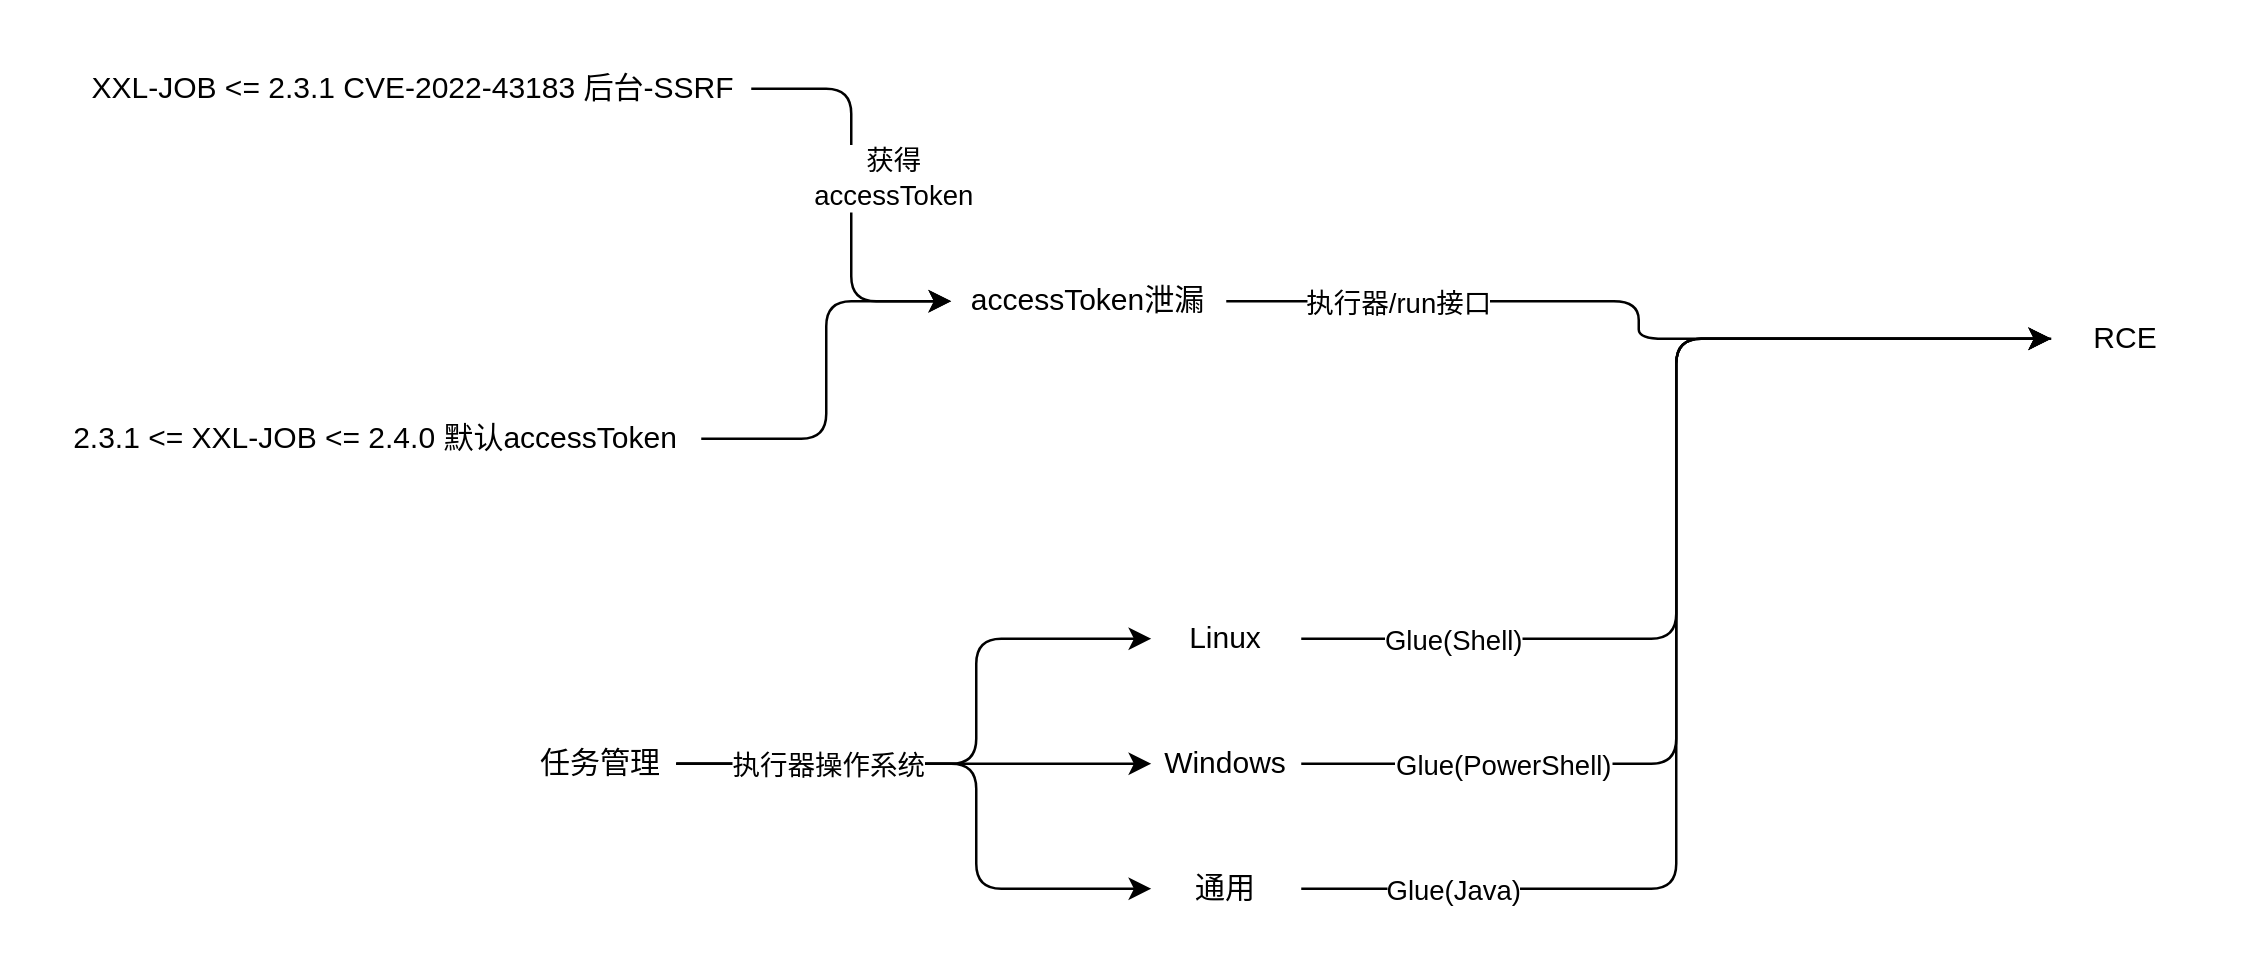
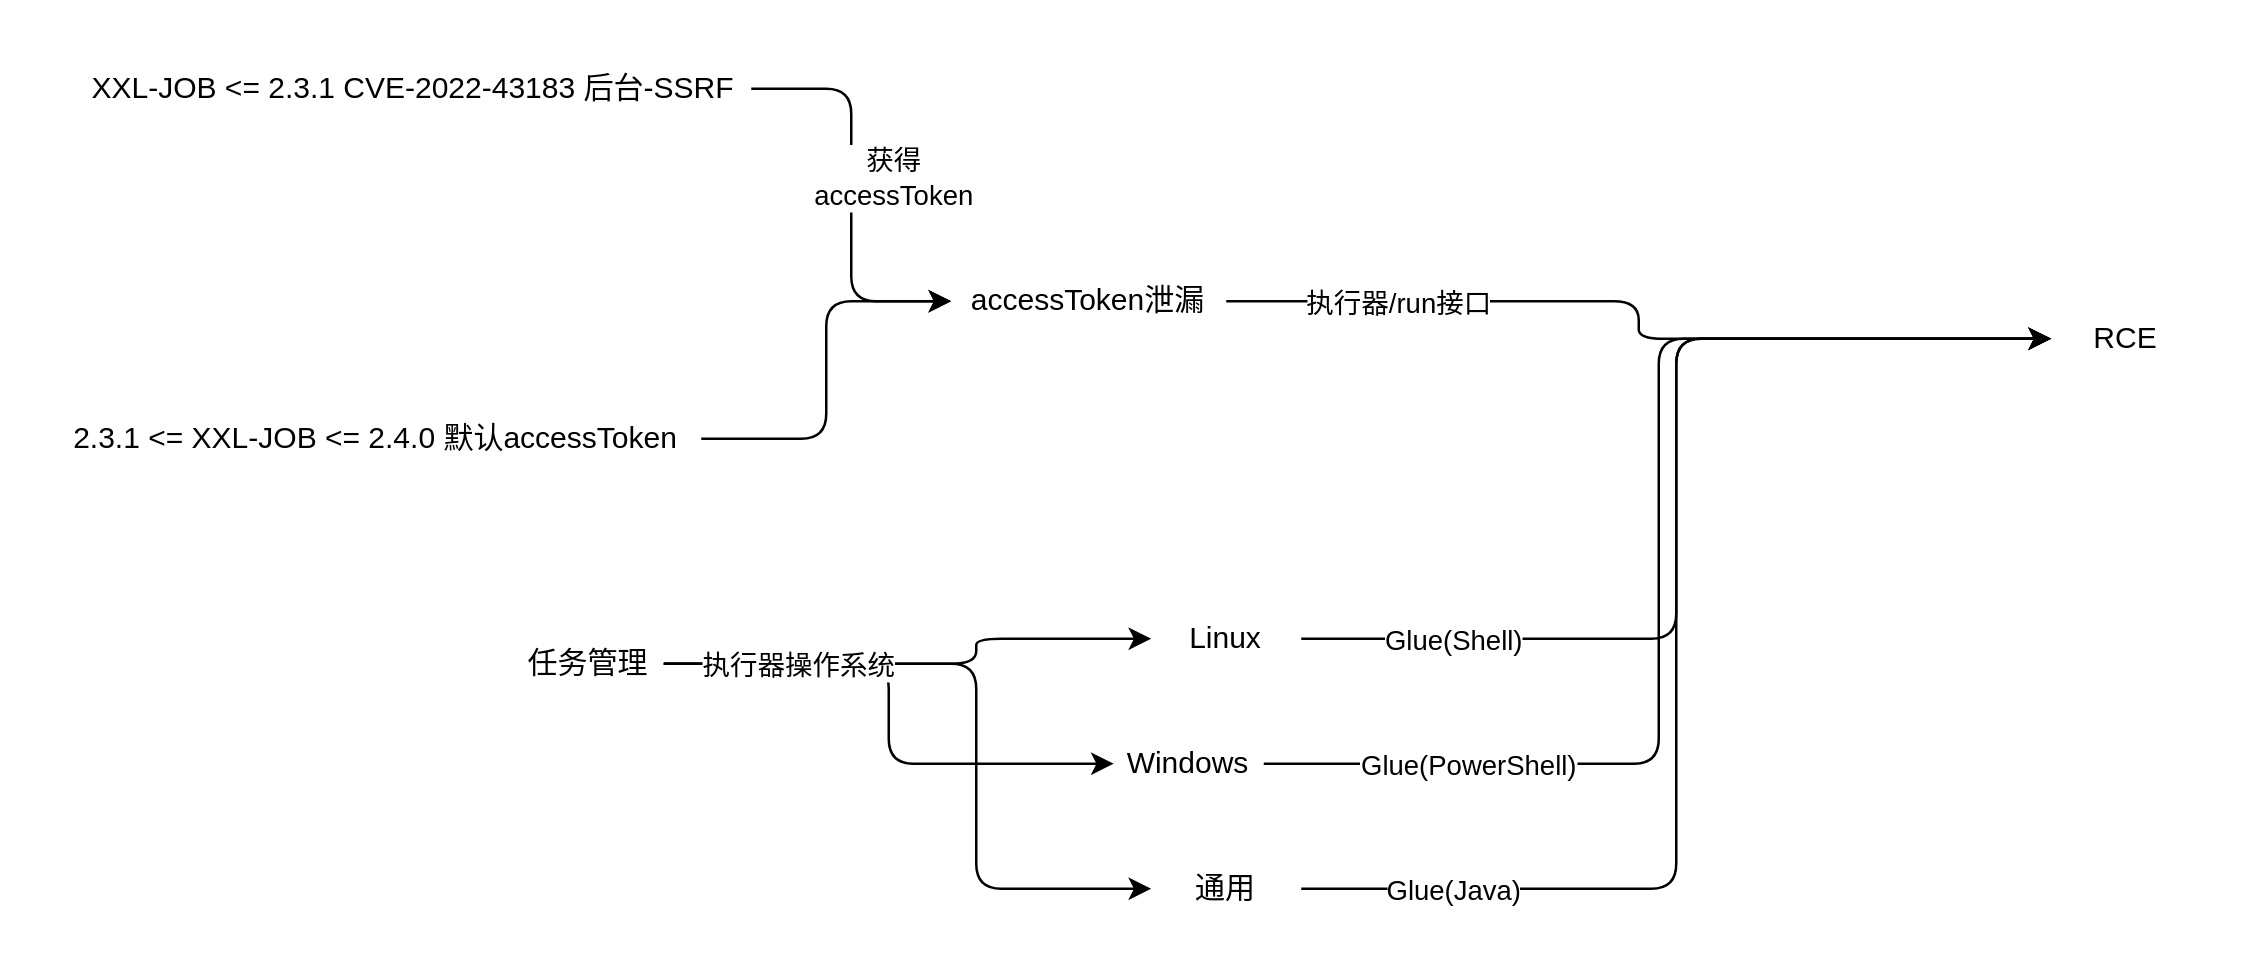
edge "accessToken泄漏" -- "RCE": arrowhead none -> classic
node "任务管理": moved (601, 764) -> (589, 664)
node "Windows": moved (1226, 764) -> (1189, 764)
